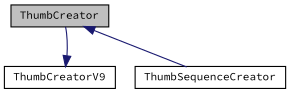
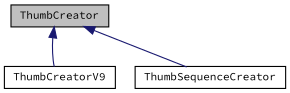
edge "ThumbCreator" -> "ThumbCreatorV9": reversed
